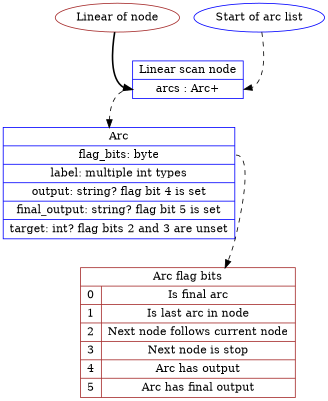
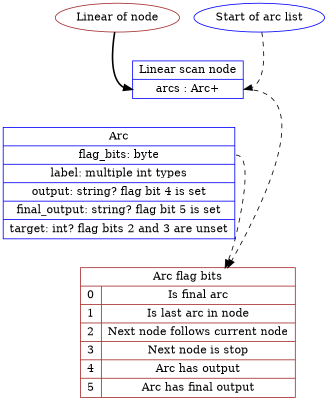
edge "Linear scan node" -> "Arc": now "Linear scan node" -> "Arc flag bits"
